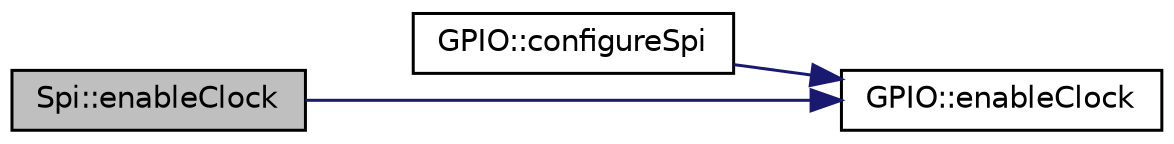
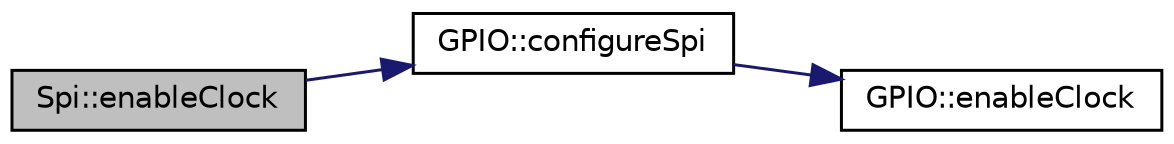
edge "Spi::enableClock" -> "GPIO::enableClock": now "Spi::enableClock" -> "GPIO::configureSpi"
